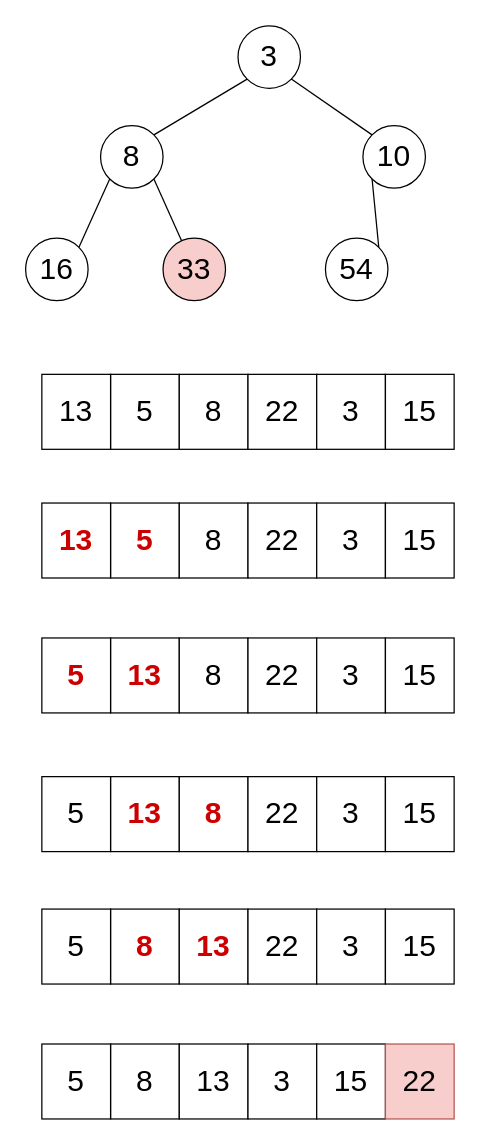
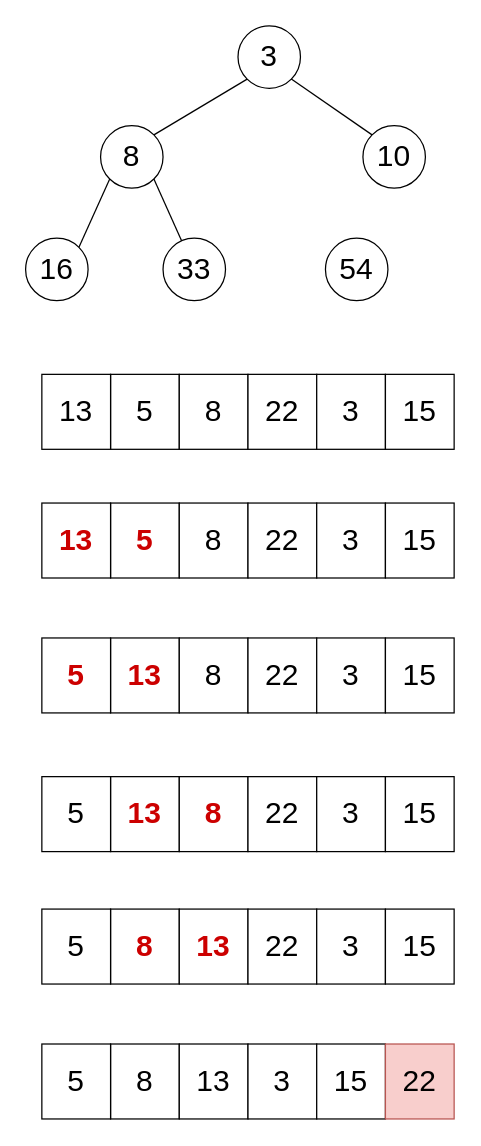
edge "10" -- "54": removed
node "33": fillcolor #f8cecc -> #ffffff
